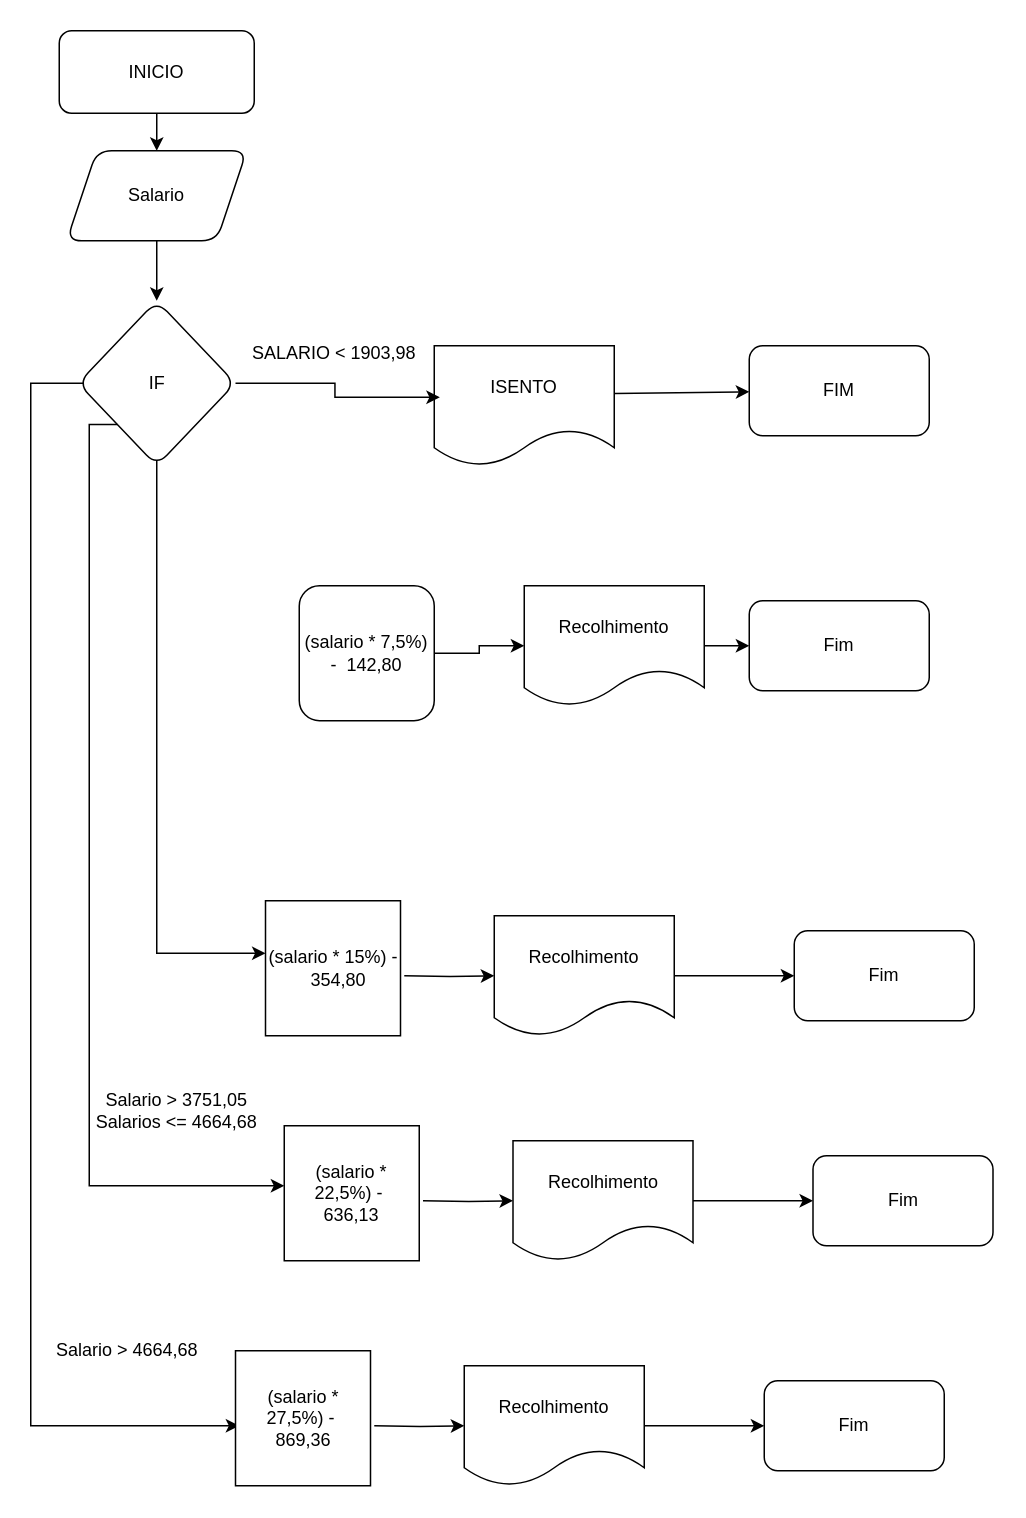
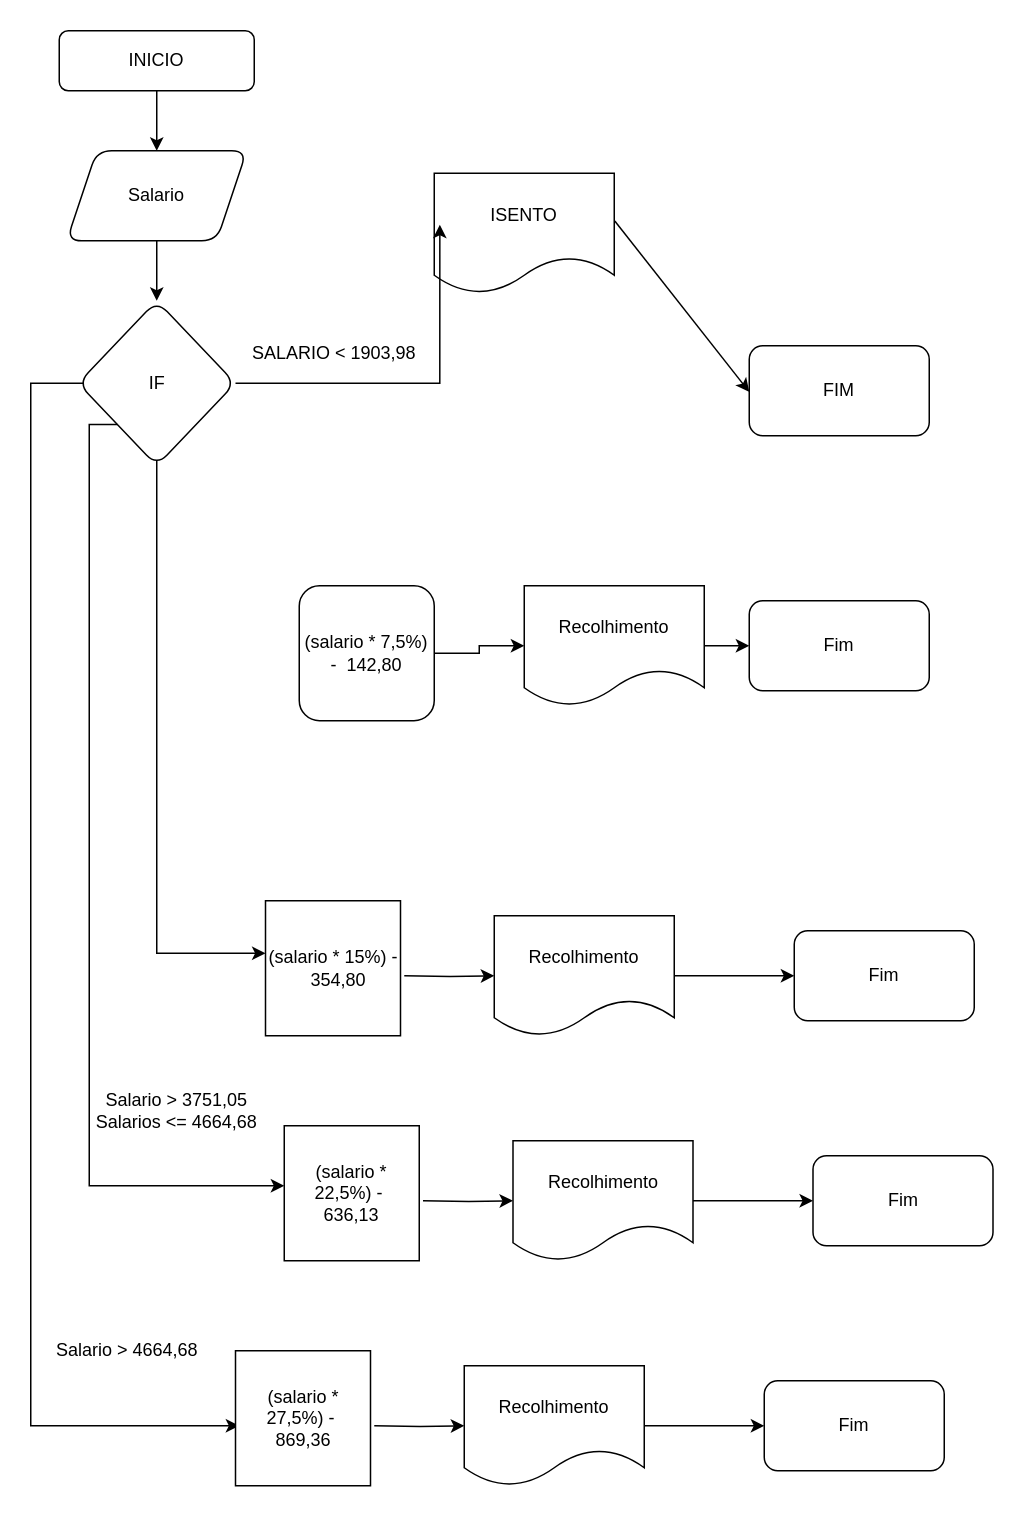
node "INICIO": size 195x83 -> 195x60
node "ISENTO": moved (524, 406) -> (524, 233)
